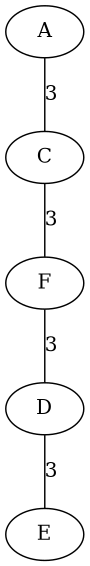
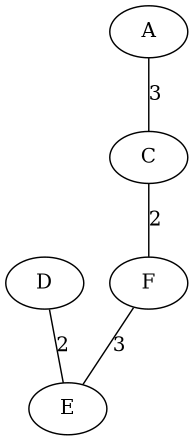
edge "C" -- "F": label "3" -> "2"
edge "F" -- "D": now "F" -- "E"
edge "D" -- "E": label "3" -> "2"
